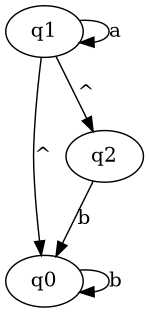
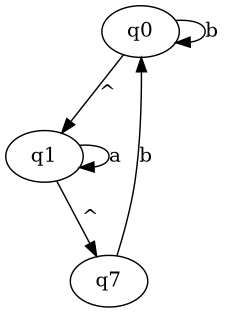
edge "q1" -> "q0": reversed
node "q2": label "q2" -> "q7"
